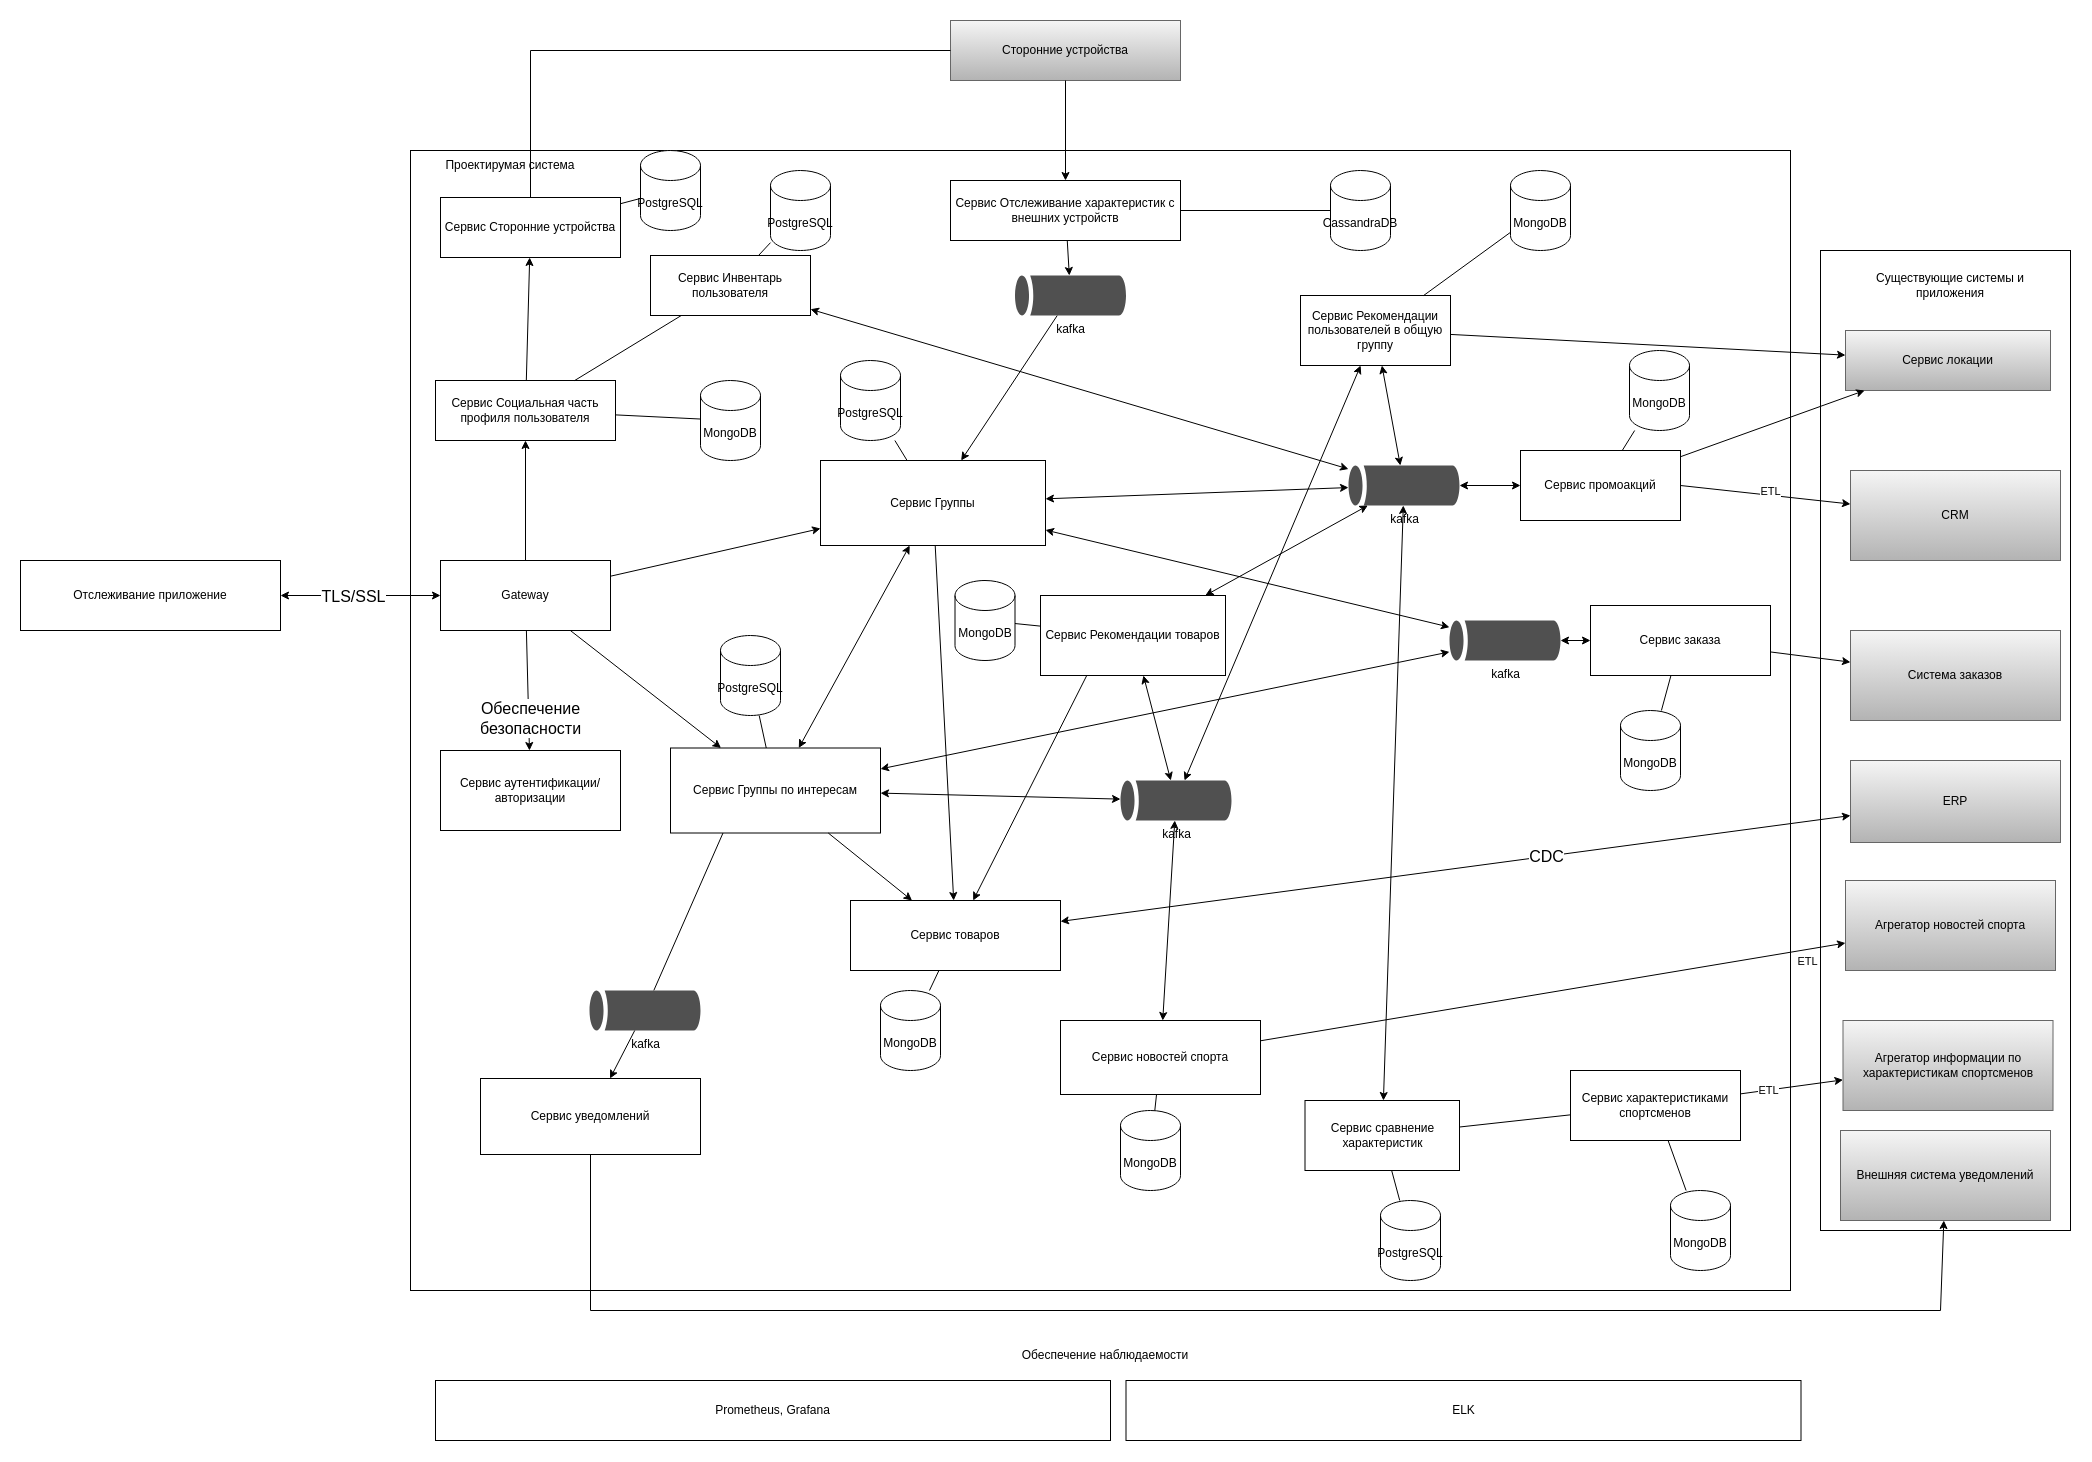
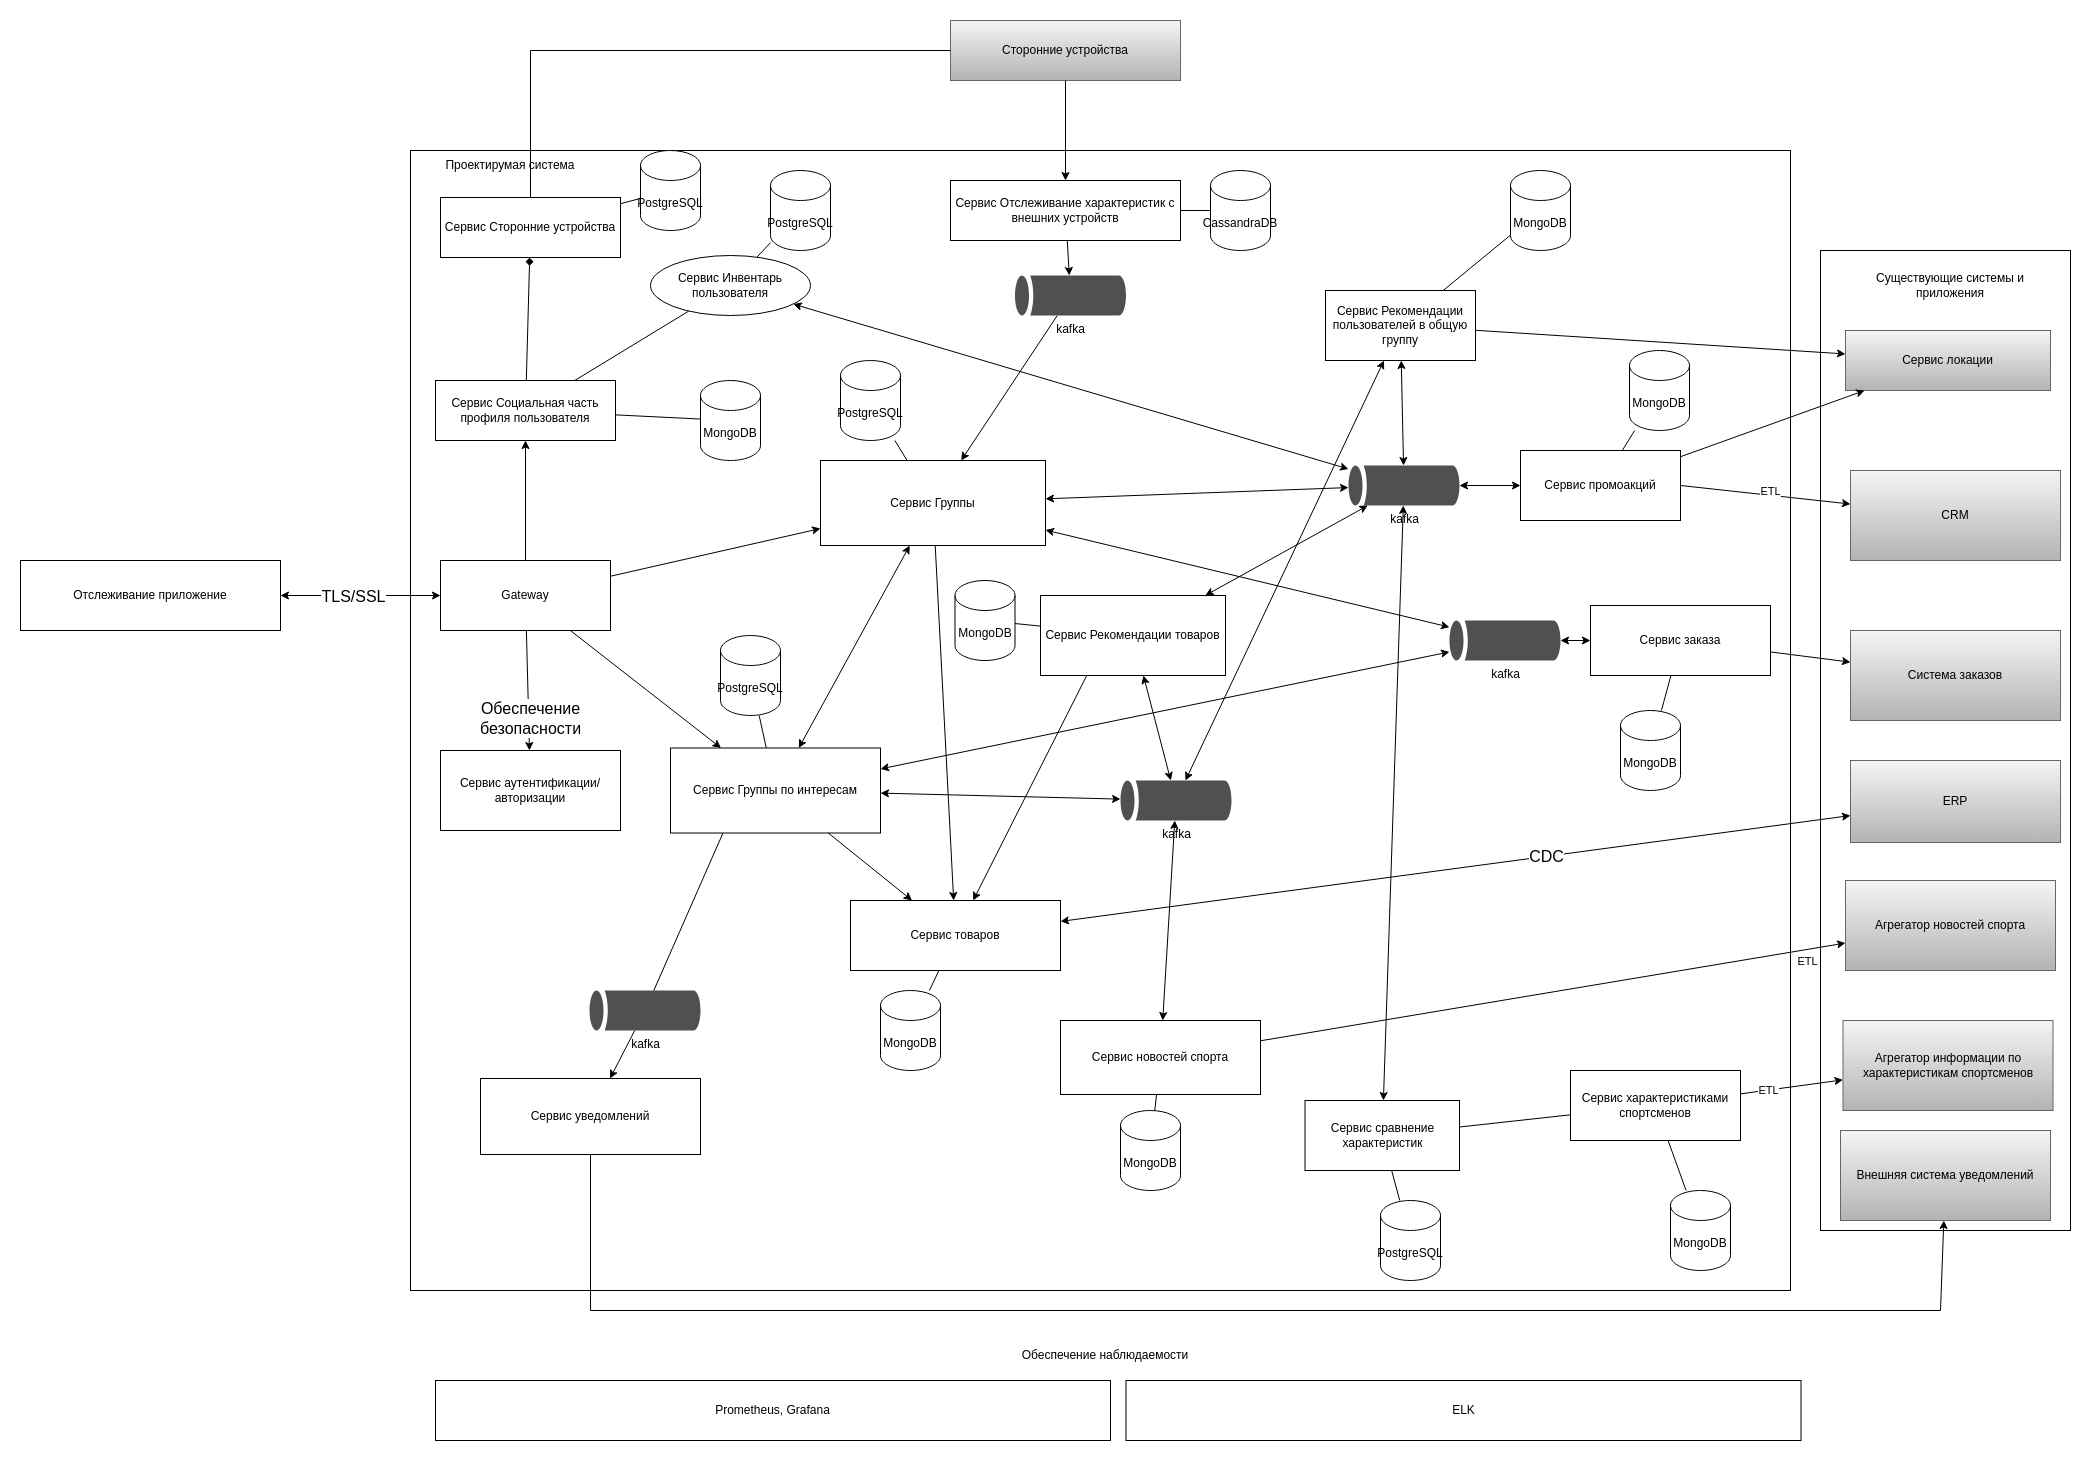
node "CassandraDB": moved (1361, 211) -> (1241, 211)
edge "Сервис Социальная часть профиля пользователя" -> "Сервис Сторонние устройства": arrowhead classic -> diamond
node "Сервис Инвентарь пользователя": shape rectangle -> ellipse
node "Сервис Рекомендации пользователей в общую группу": moved (1376, 331) -> (1401, 326)
